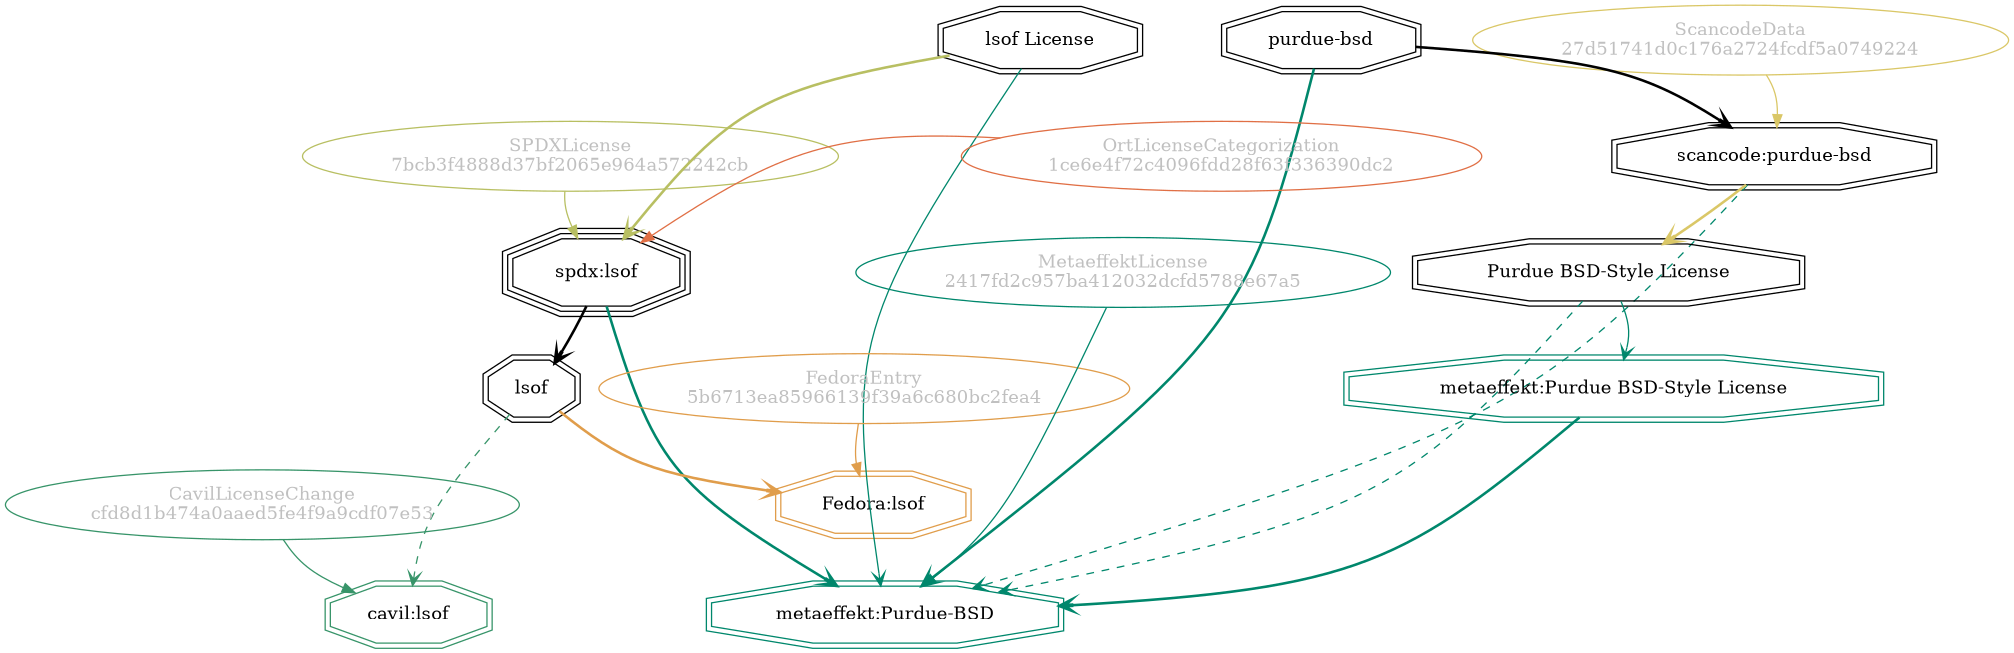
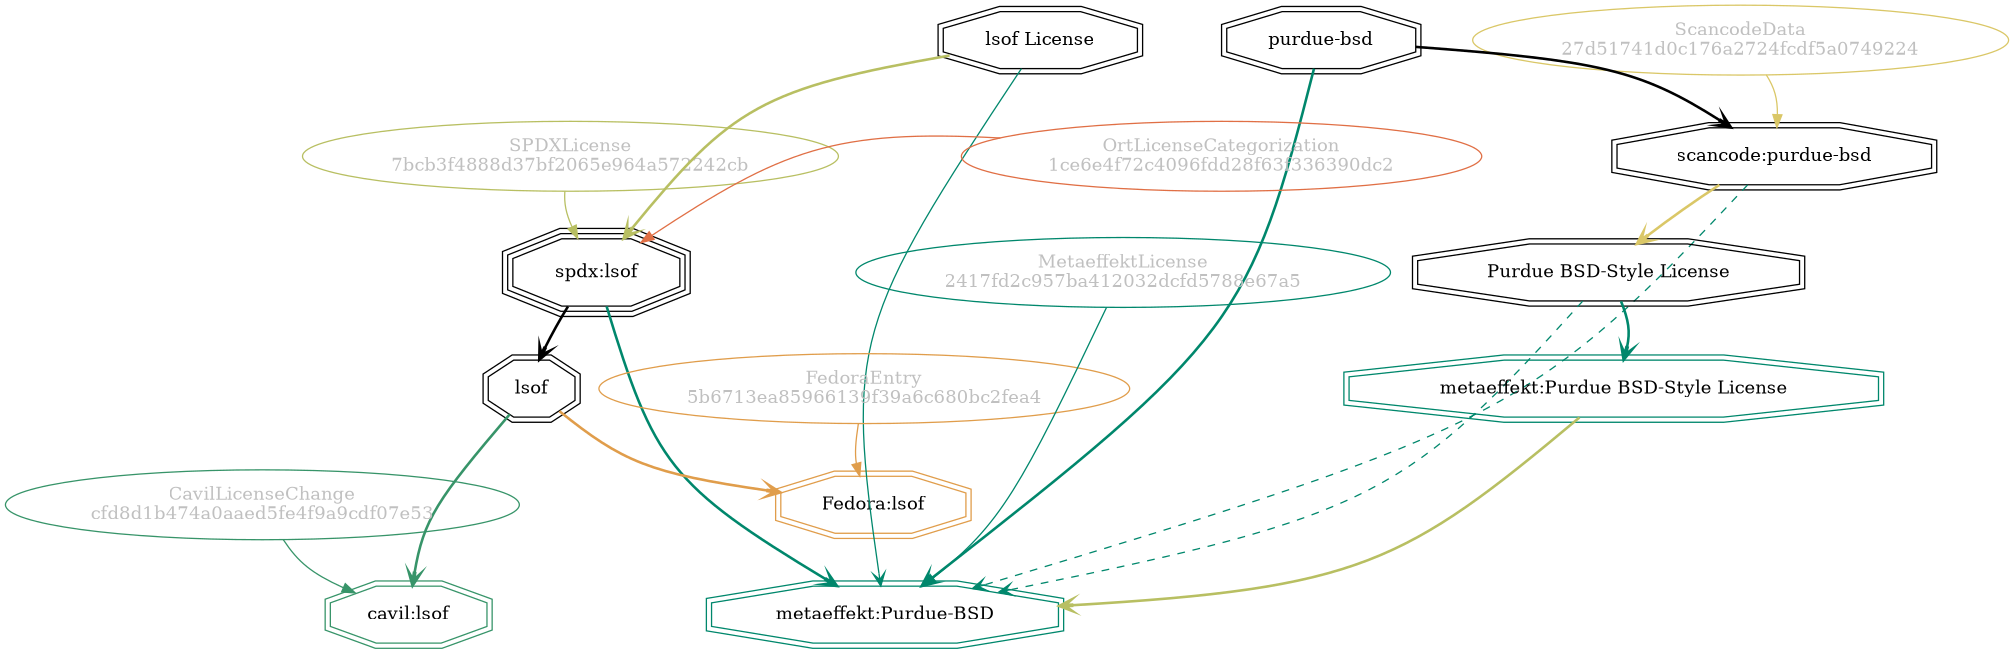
edge "scancode:purdue-bsd" -> "Purdue BSD-Style License": reversed
edge "Purdue BSD-Style License" -> "metaeffekt:Purdue BSD-Style License": style solid -> bold
edge "spdx:lsof" -> "lsof": reversed
edge "lsof" -> "cavil:lsof": style dashed -> bold
edge "metaeffekt:Purdue BSD-Style License" -> "metaeffekt:Purdue-BSD": color #00876c -> #b8bf62
